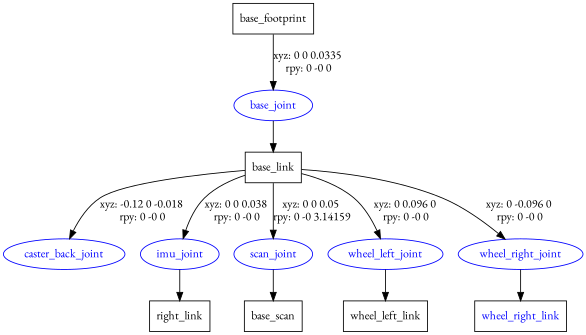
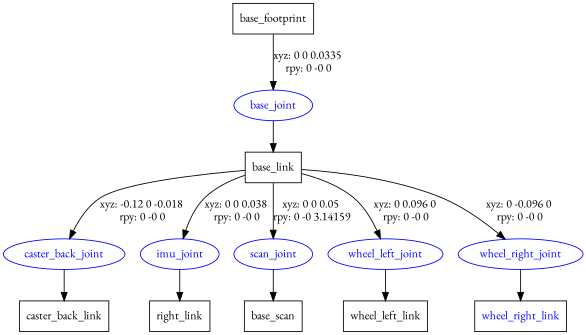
node "caster_back_link": added
